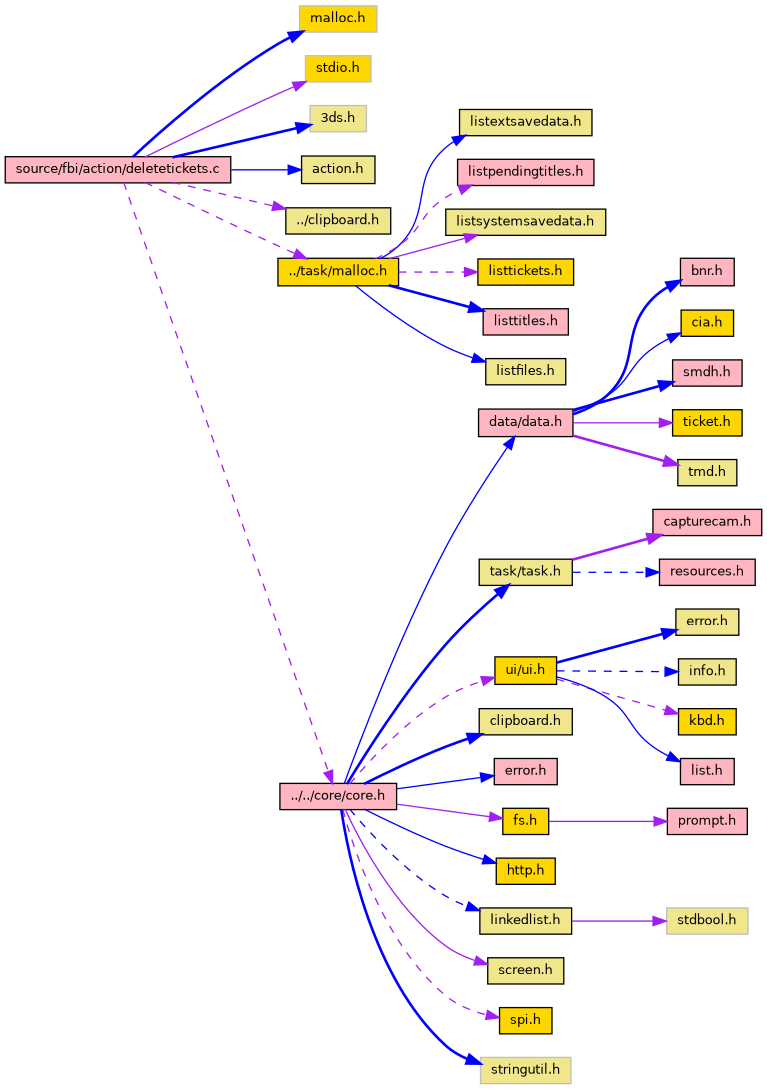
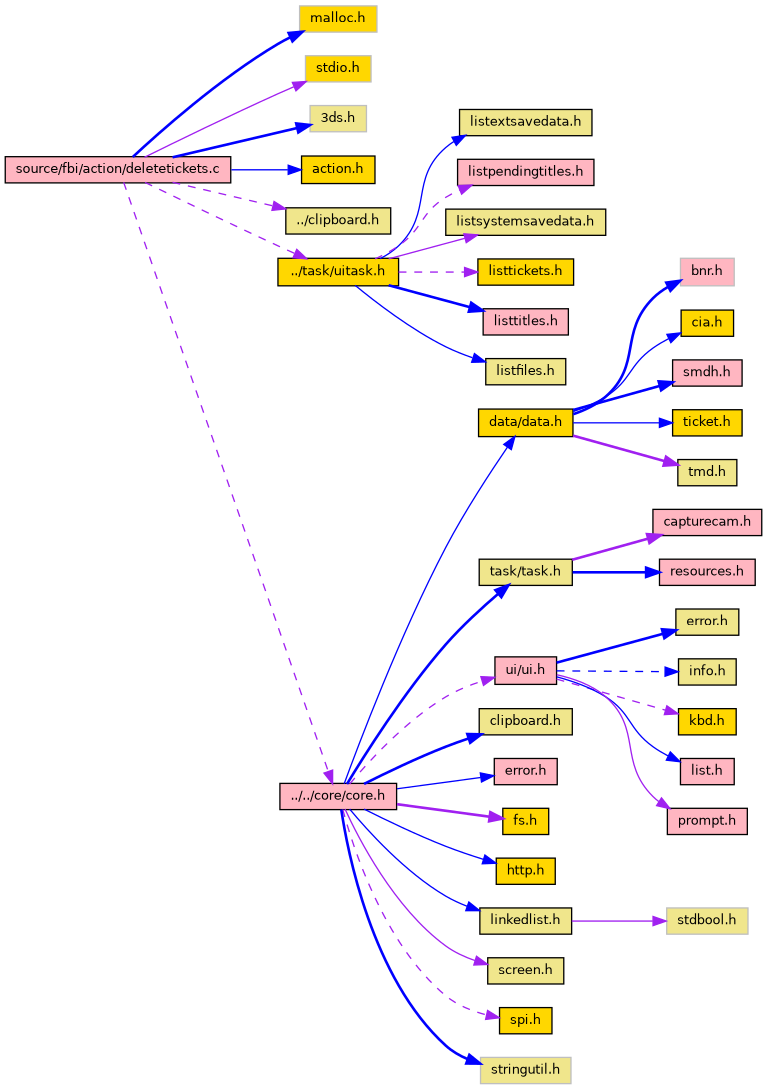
node "action.h": fillcolor khaki -> gold
node "../task/malloc.h": label "../task/malloc.h" -> "../task/uitask.h"
node "bnr.h": color black -> grey75
node "data/data.h": fillcolor lightpink -> gold
edge "data/data.h" -> "ticket.h": color purple -> blue
edge "task/task.h" -> "resources.h": style dashed -> bold
node "ui/ui.h": fillcolor gold -> lightpink
edge "../../core/core.h" -> "fs.h": style solid -> bold
edge "fs.h" -> "prompt.h": now "ui/ui.h" -> "prompt.h"
edge "../../core/core.h" -> "linkedlist.h": style dashed -> solid
